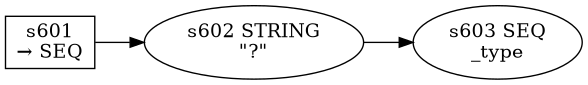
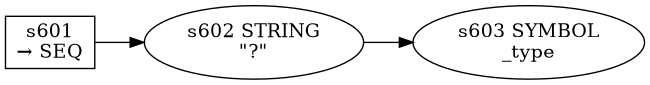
node "s603 SEQ _type": label "s603 SEQ _type" -> "s603 SYMBOL _type"
